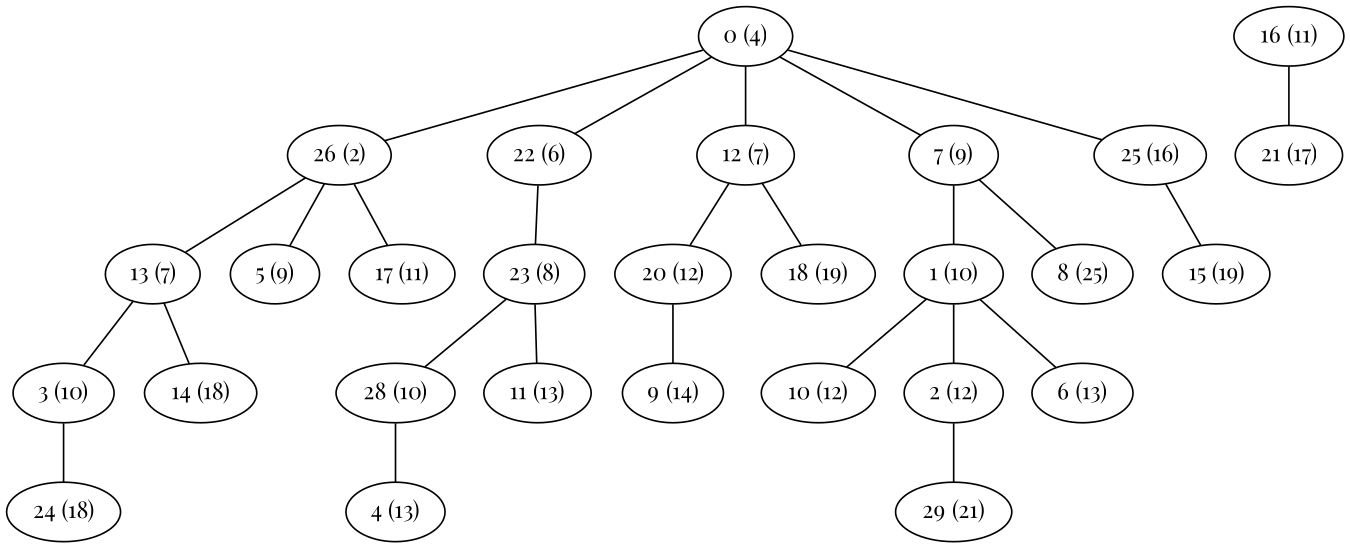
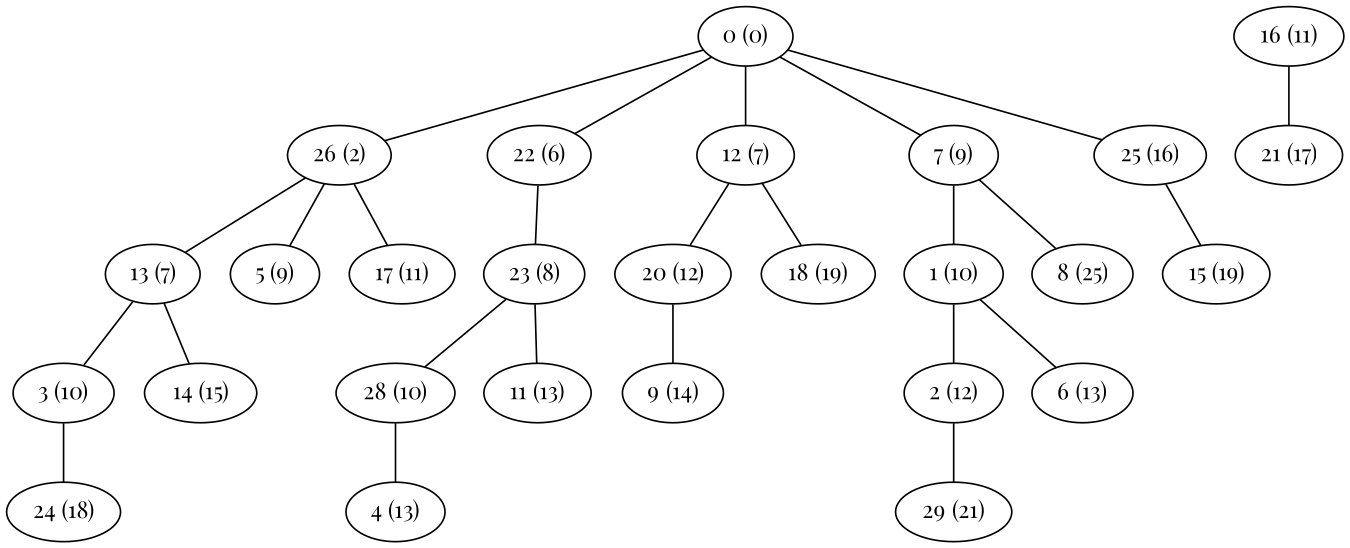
node "0 (4)": label "0 (4)" -> "0 (0)"
node "14 (18)": label "14 (18)" -> "14 (15)"
node "10 (12)": removed
